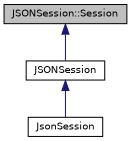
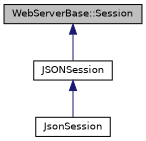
node "JSONSession::Session": label "JSONSession::Session" -> "WebServerBase::Session"
